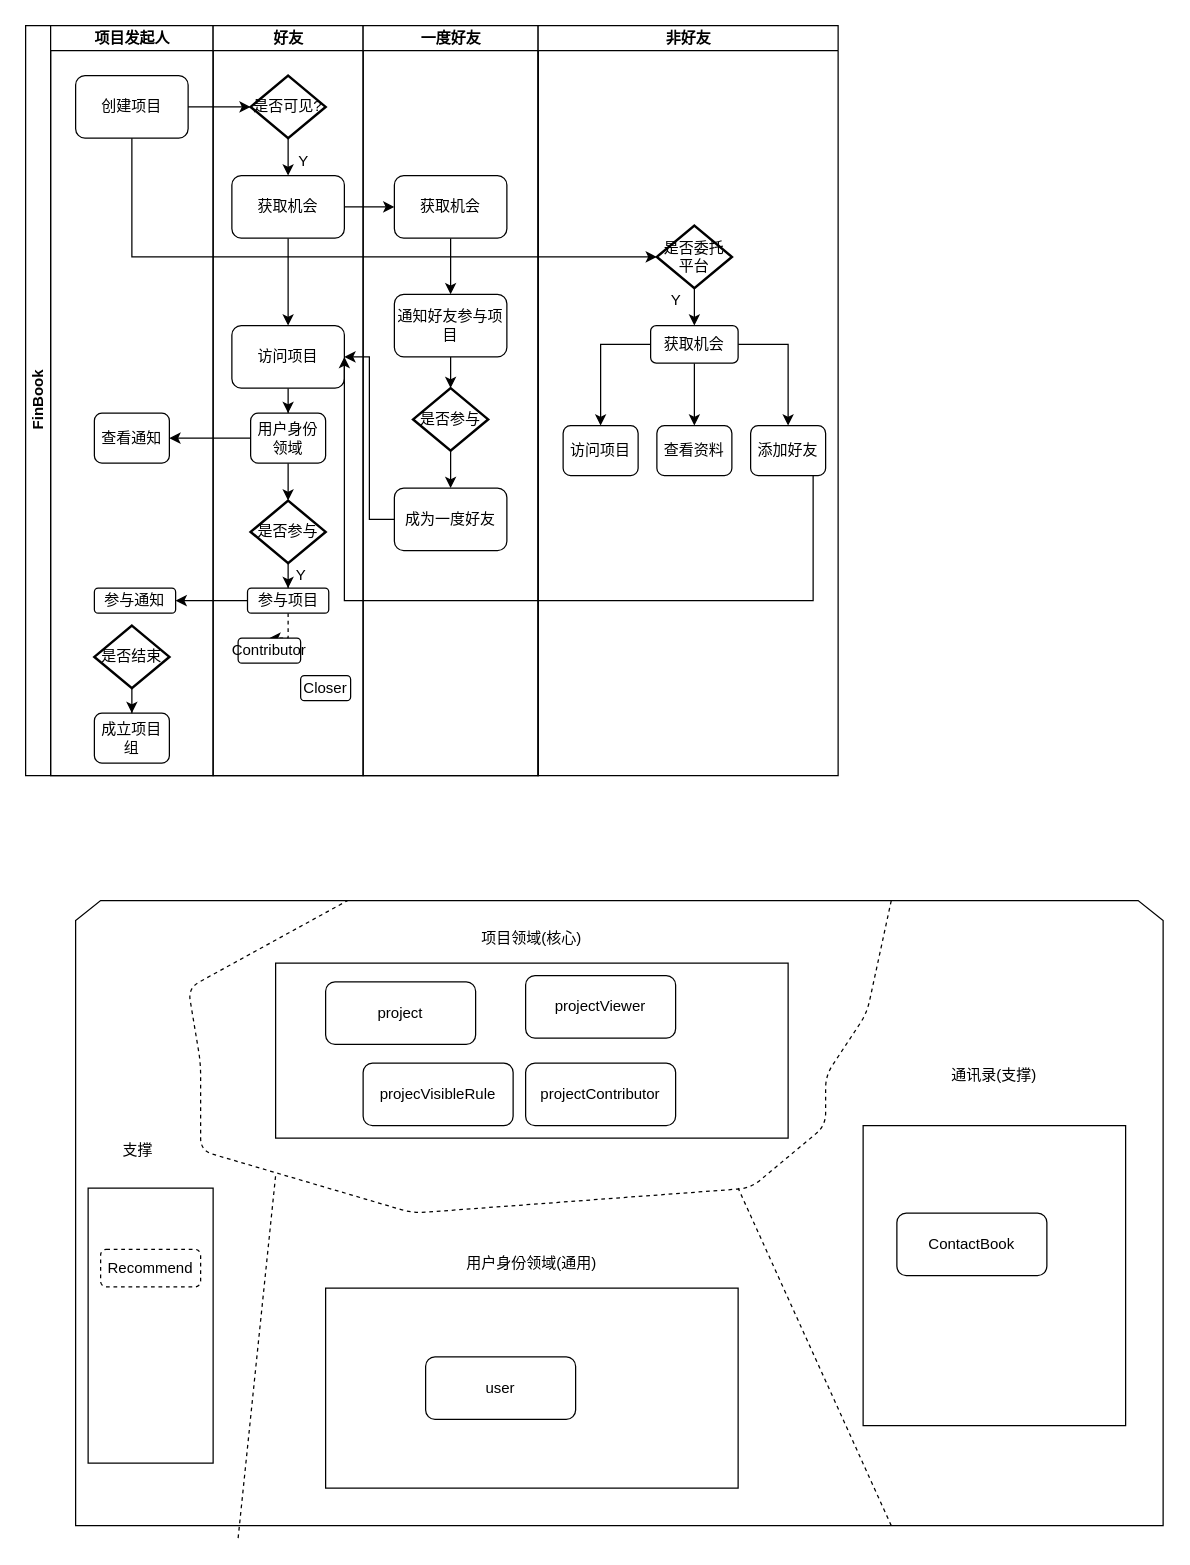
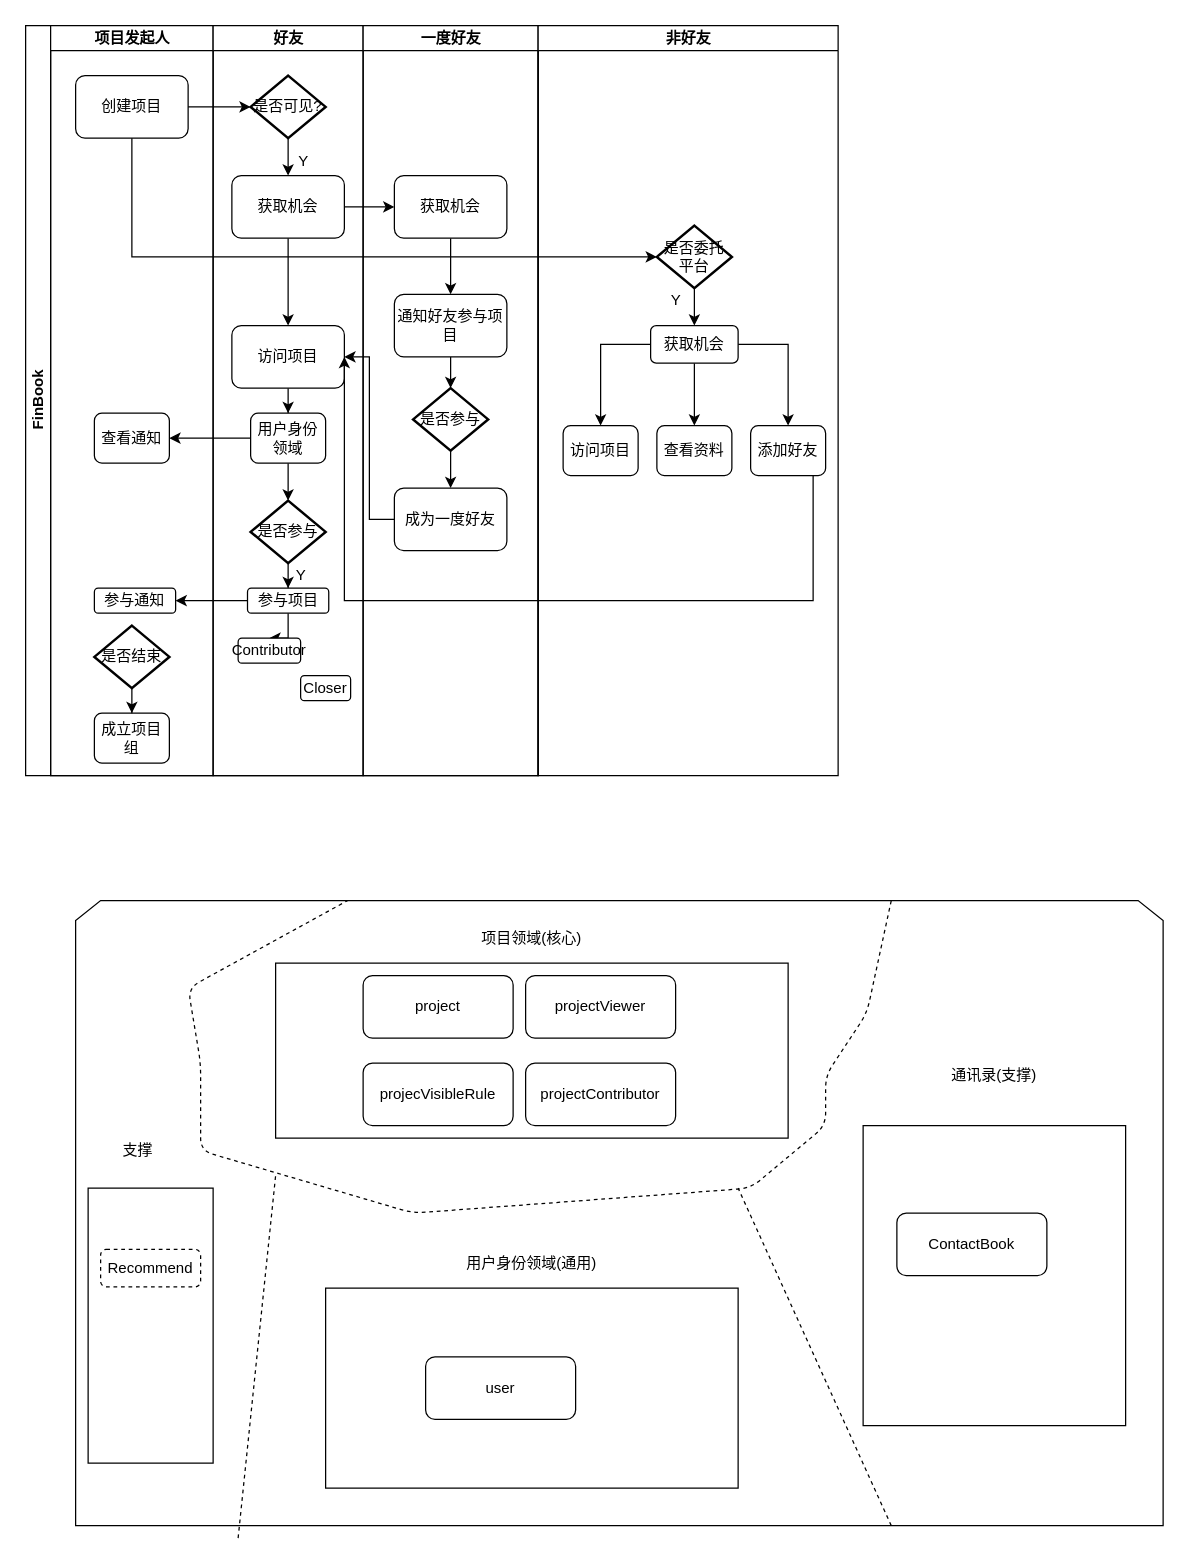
edge "参与项目" -> "Contributor": style dashed -> solid
node "project": moved (401, 1013) -> (438, 1007)
